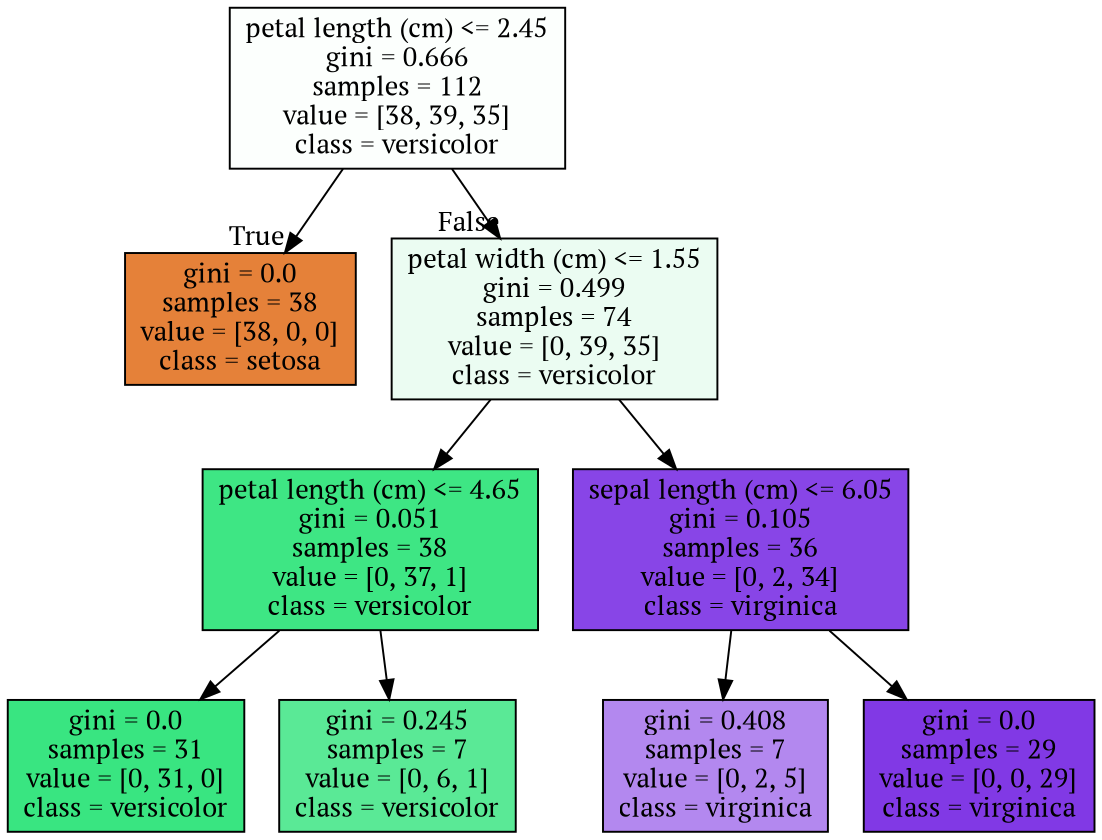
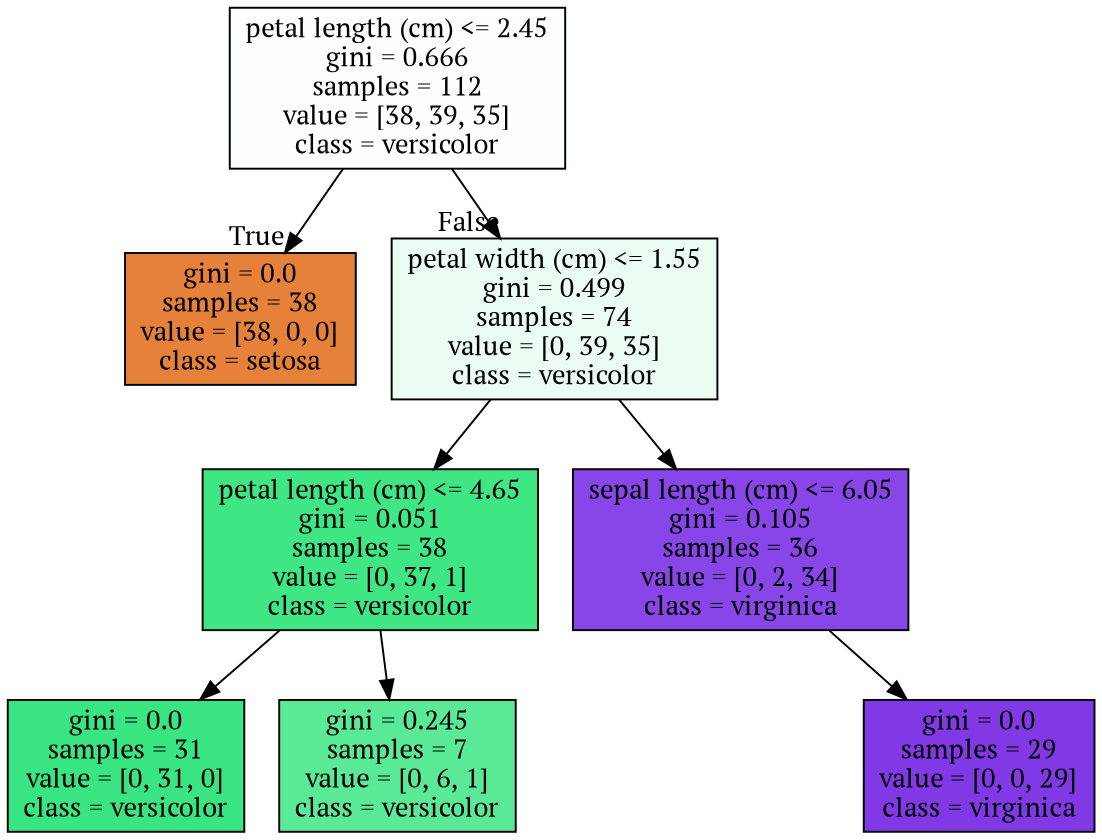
node "gini = 0.408 samples = 7 value = [0, 2, 5] class = virginica": removed
